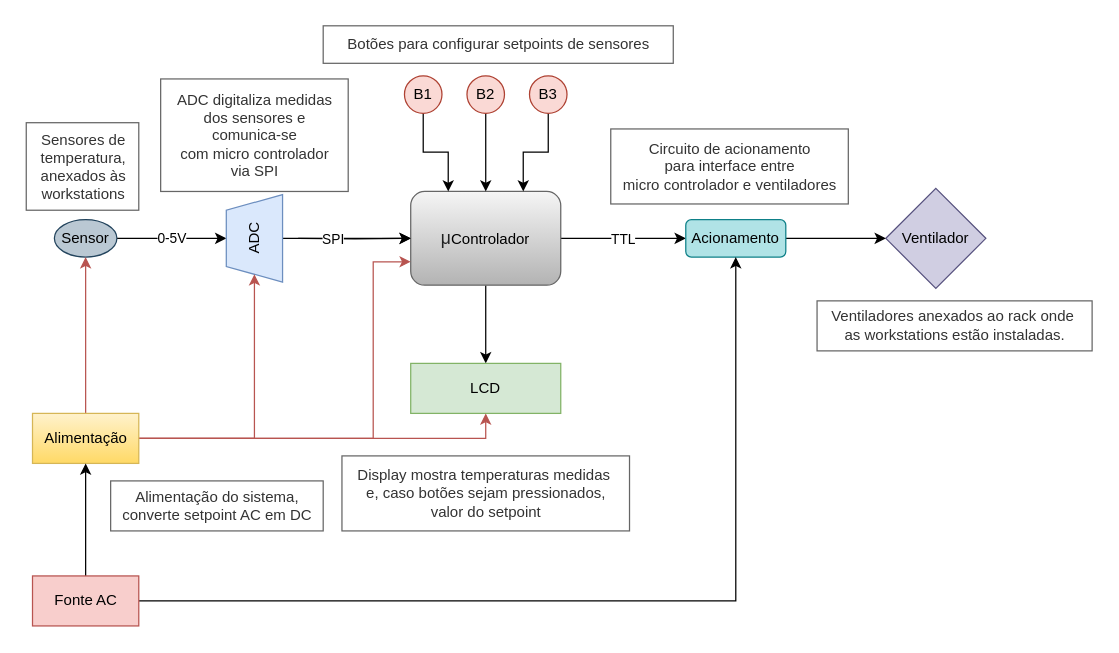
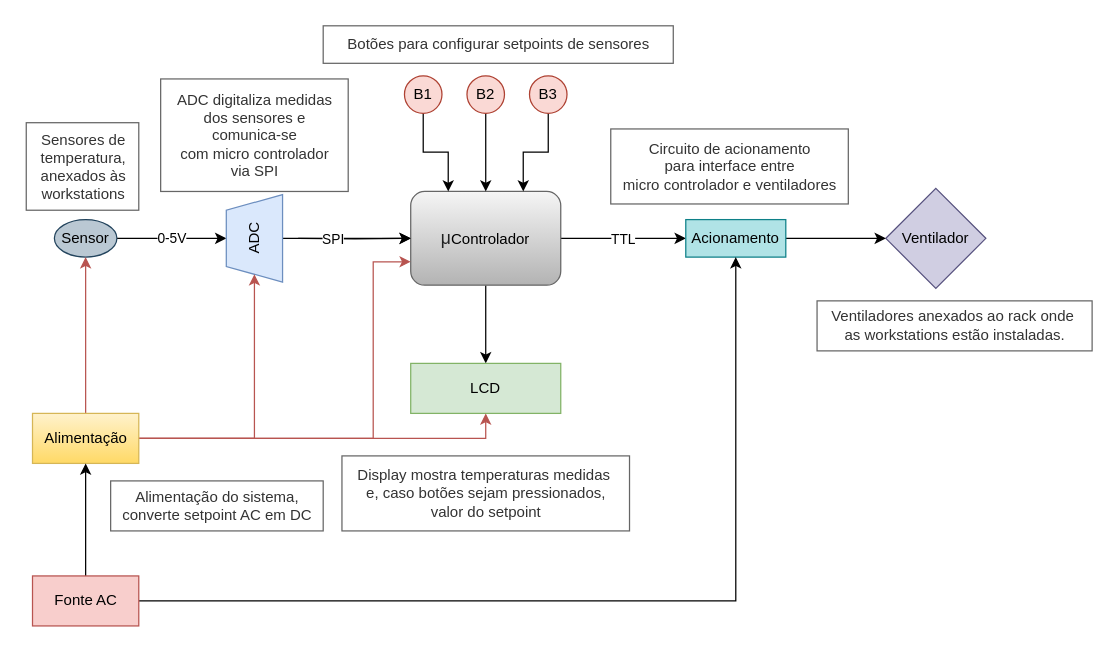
node "Acionamento": shape rounded rectangle -> rectangle
